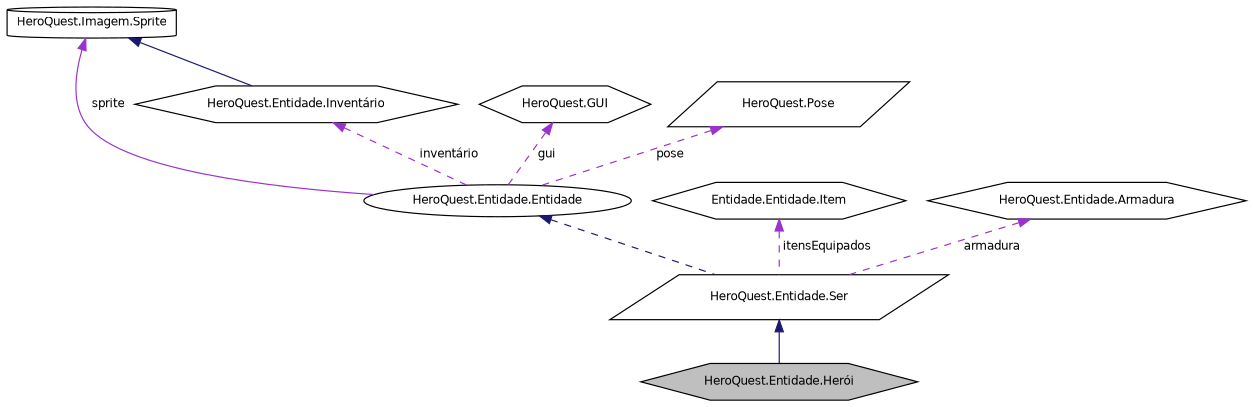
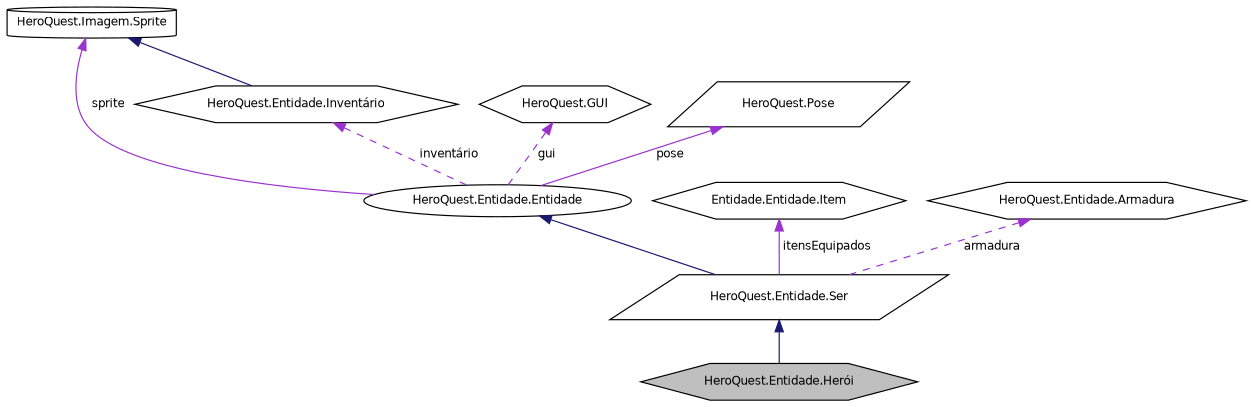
edge "HeroQuest.Entidade.Entidade" -> "HeroQuest.Pose": style dashed -> solid
edge "HeroQuest.Entidade.Ser" -> "HeroQuest.Entidade.Entidade": style dashed -> solid
edge "HeroQuest.Entidade.Ser" -> "Entidade.Entidade.Item": style dashed -> solid
